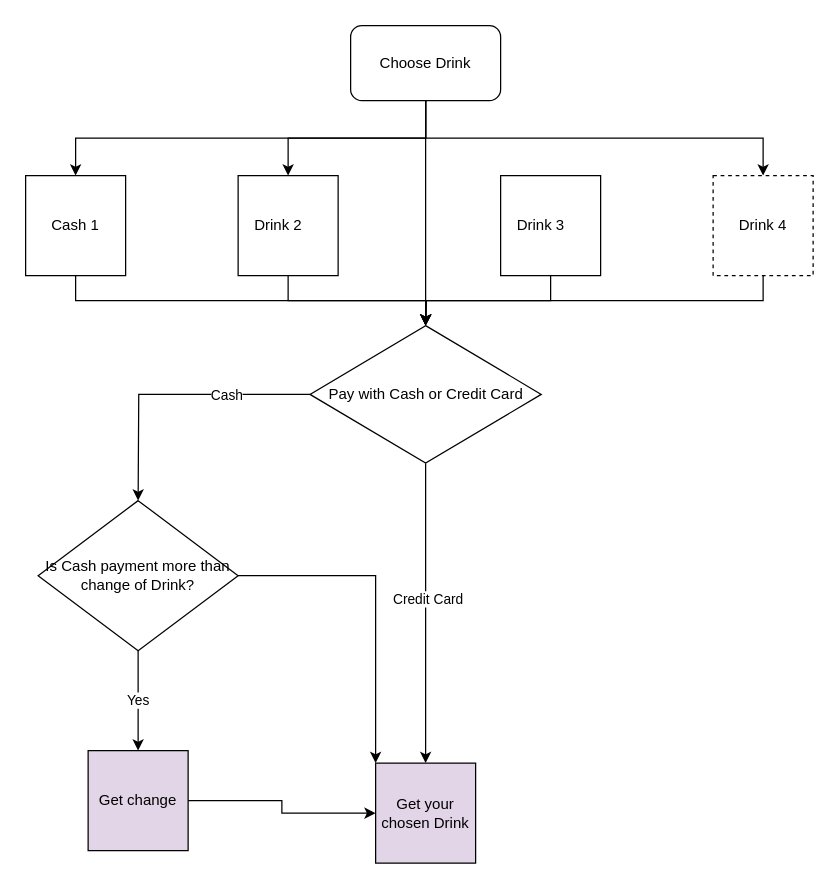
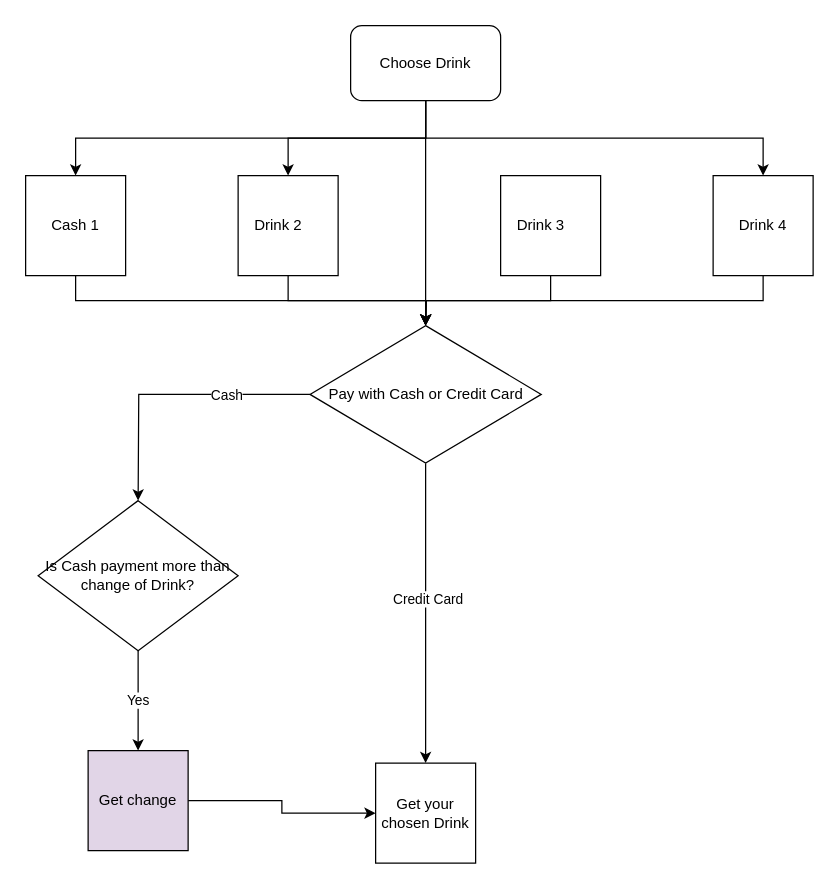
node "Drink 4": style dashed -> solid
edge "Is Cash payment more than change of Drink?" -> "Get your chosen Drink": removed
node "Get your chosen Drink": fillcolor #e1d5e7 -> #ffffff
